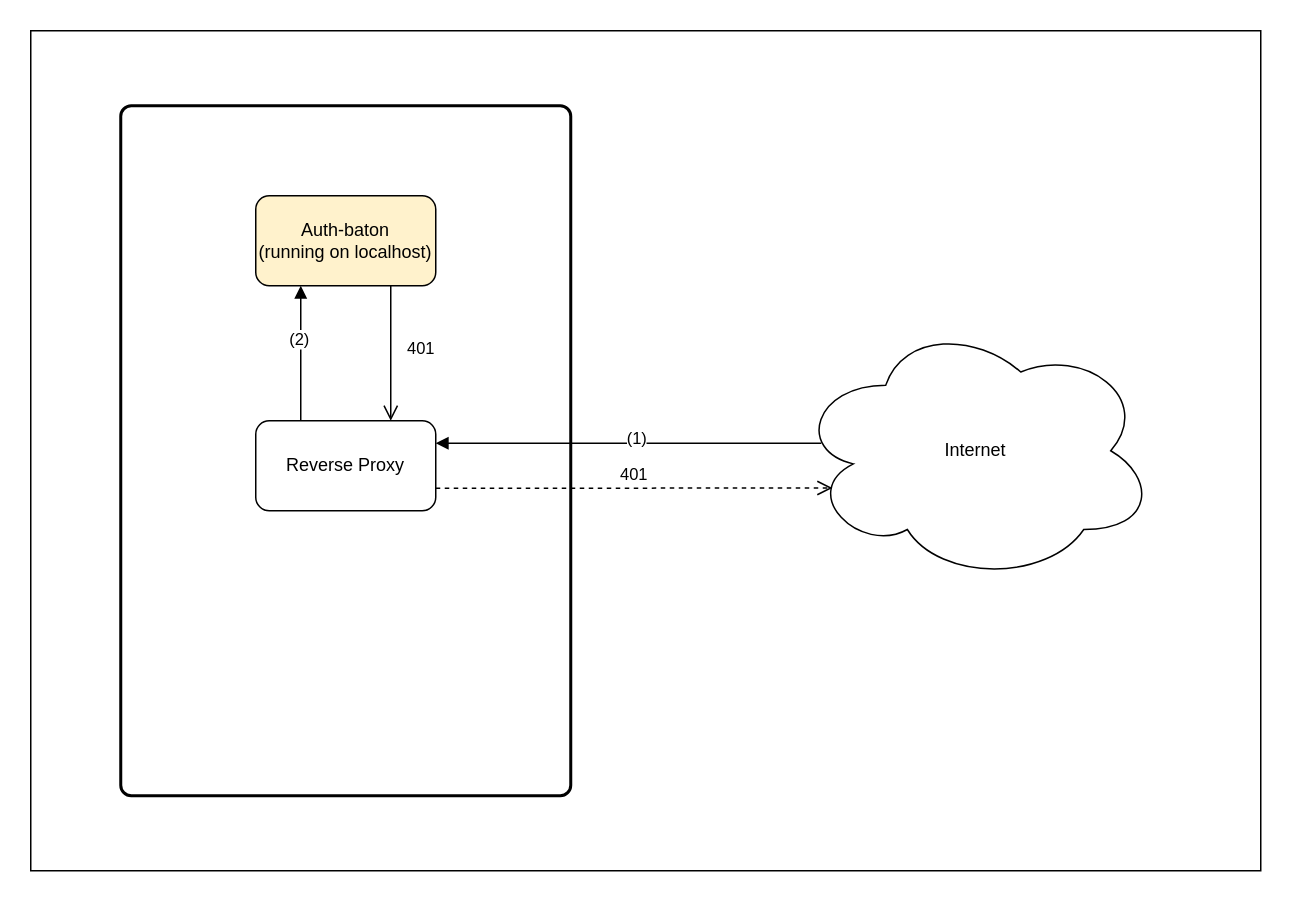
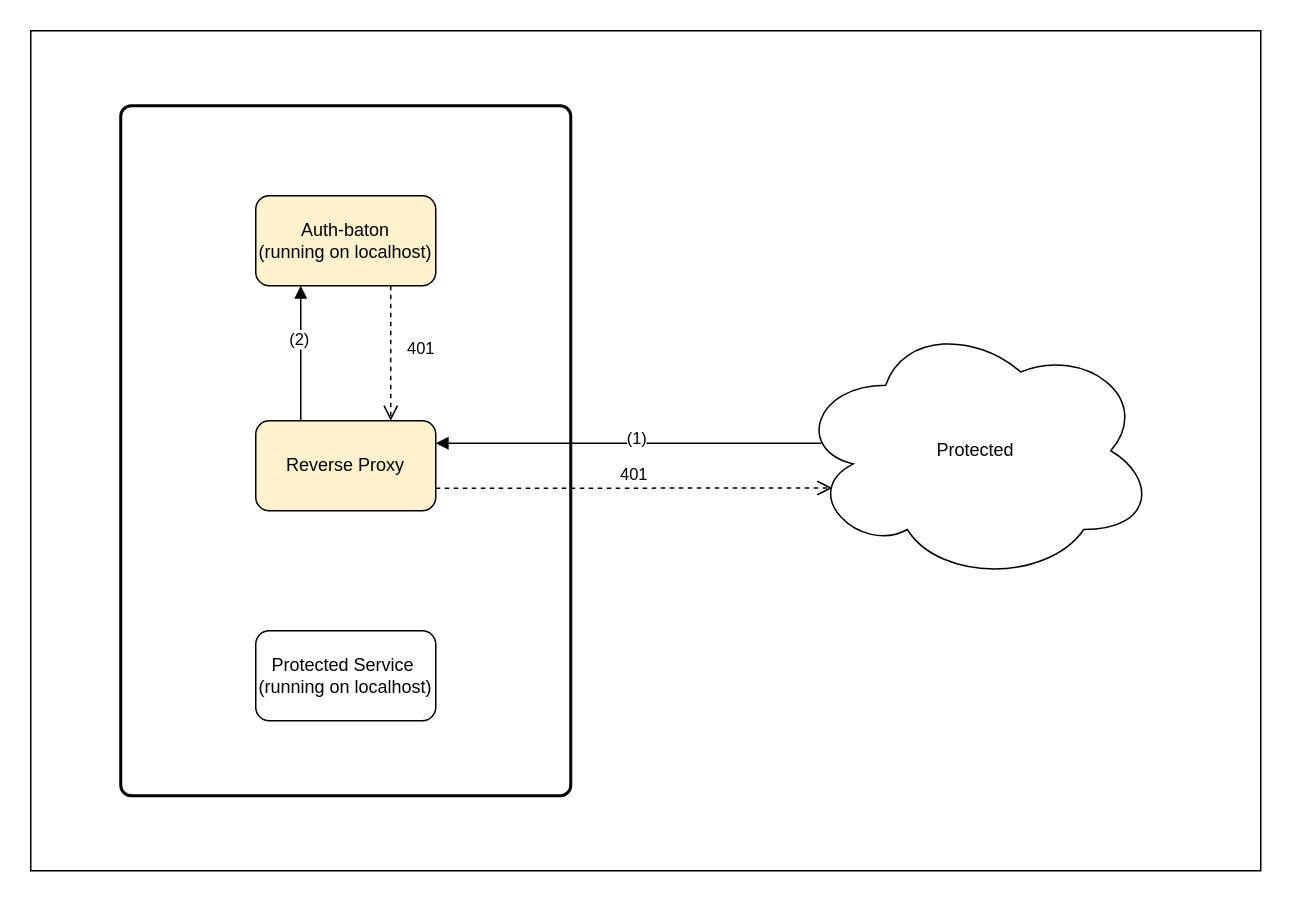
edge "Auth-baton (running on localhost)" -> "Reverse Proxy": style solid -> dashed
node "Internet": label "Internet" -> "Protected"
node "Reverse Proxy": fillcolor #ffffff -> #fff2cc
node "Protected Service (running on localhost)": added
